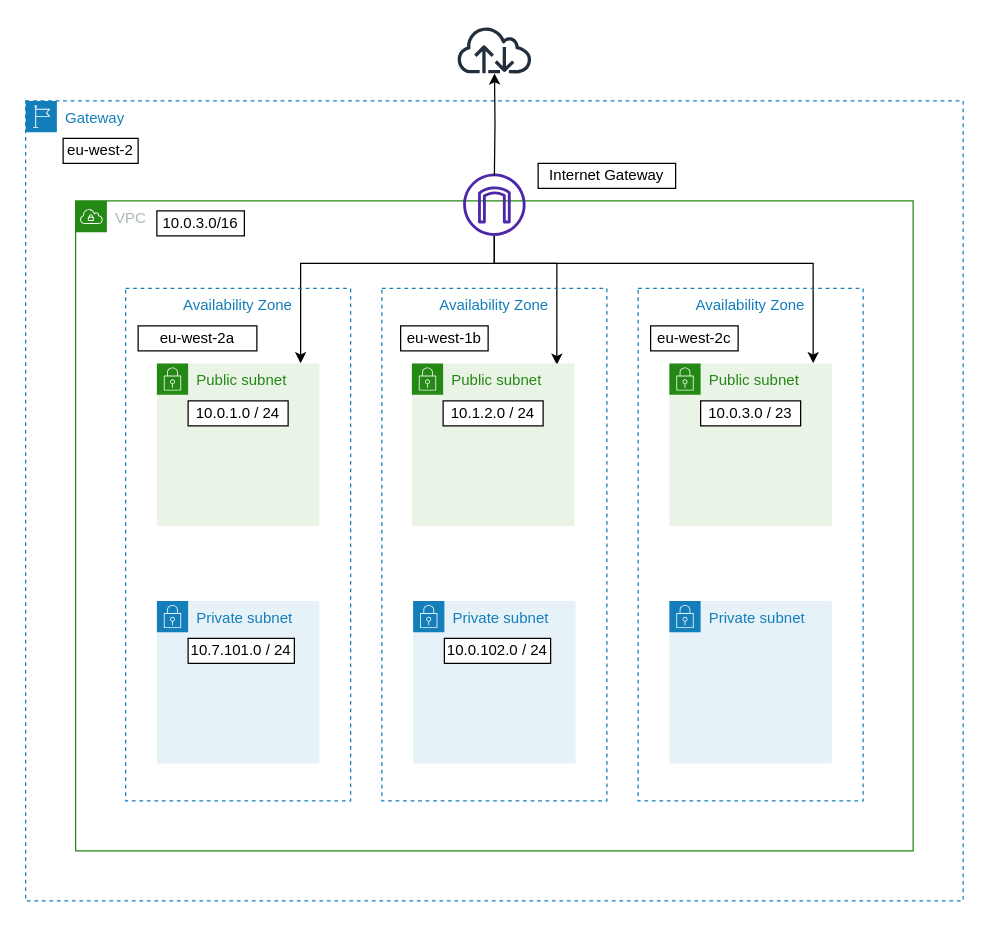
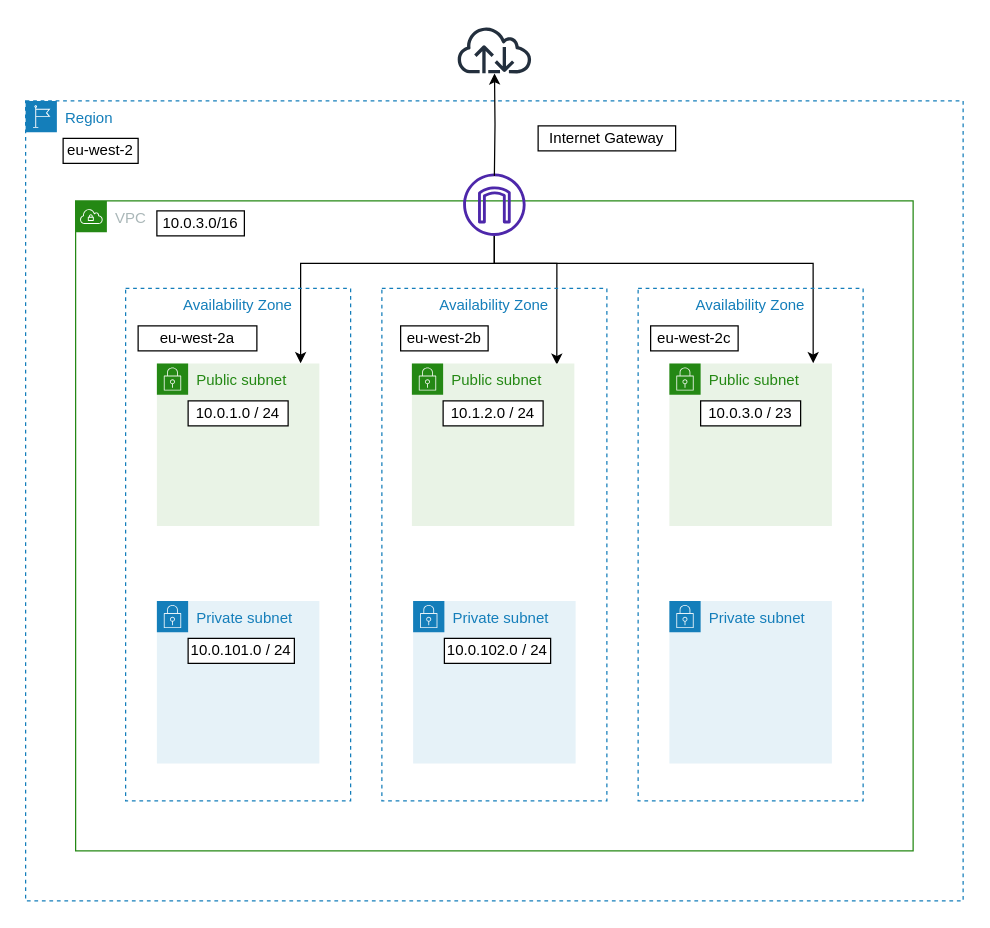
node "Gateway": label "Gateway" -> "Region"
node "Internet Gateway": moved (607, 176) -> (607, 138)
node "eu-west-1b": label "eu-west-1b" -> "eu-west-2b"
node "10.7.101.0 / 24": label "10.7.101.0 / 24" -> "10.0.101.0 / 24"
